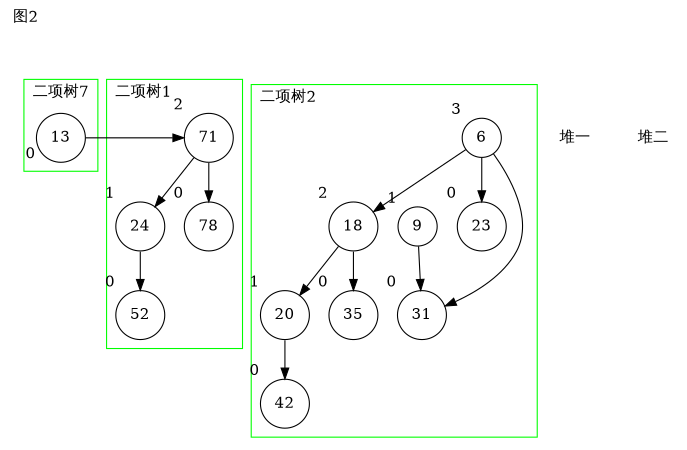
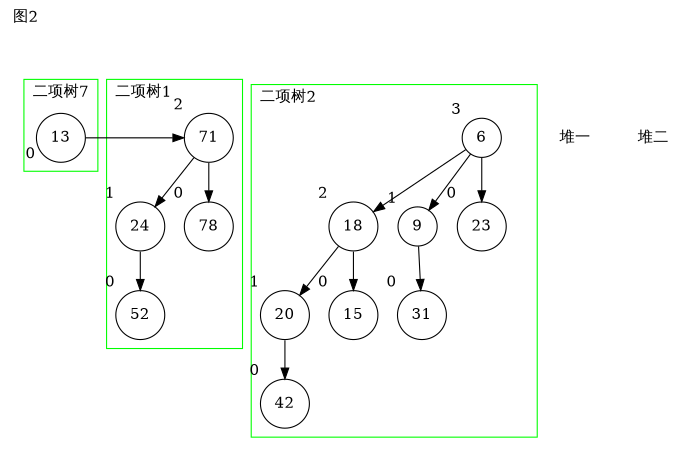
edge "6 3" -> "31 0": now "6 3" -> "9 1"
node "35 0": label "35 0" -> "15 0"
